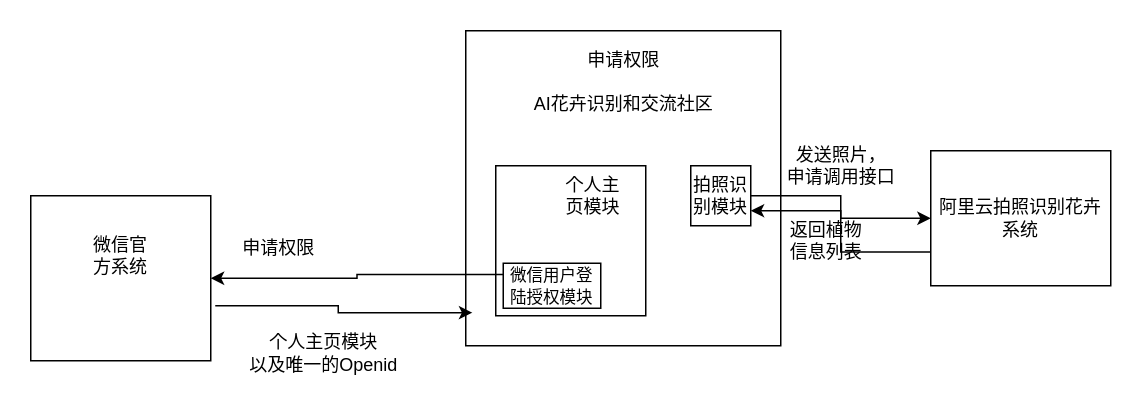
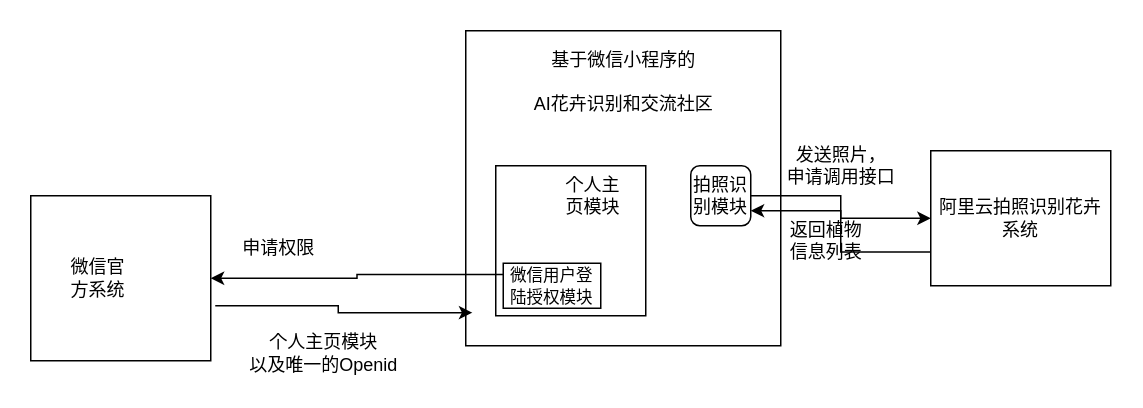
node "申请权限AI花卉识别和交流社区": label "申请权限AI花卉识别和交流社区" -> "基于微信小程序的AI花卉识别和交流社区"
node "拍照识别模块": shape rectangle -> rounded rectangle
node "微信官方系统": moved (121, 256) -> (98, 278)
